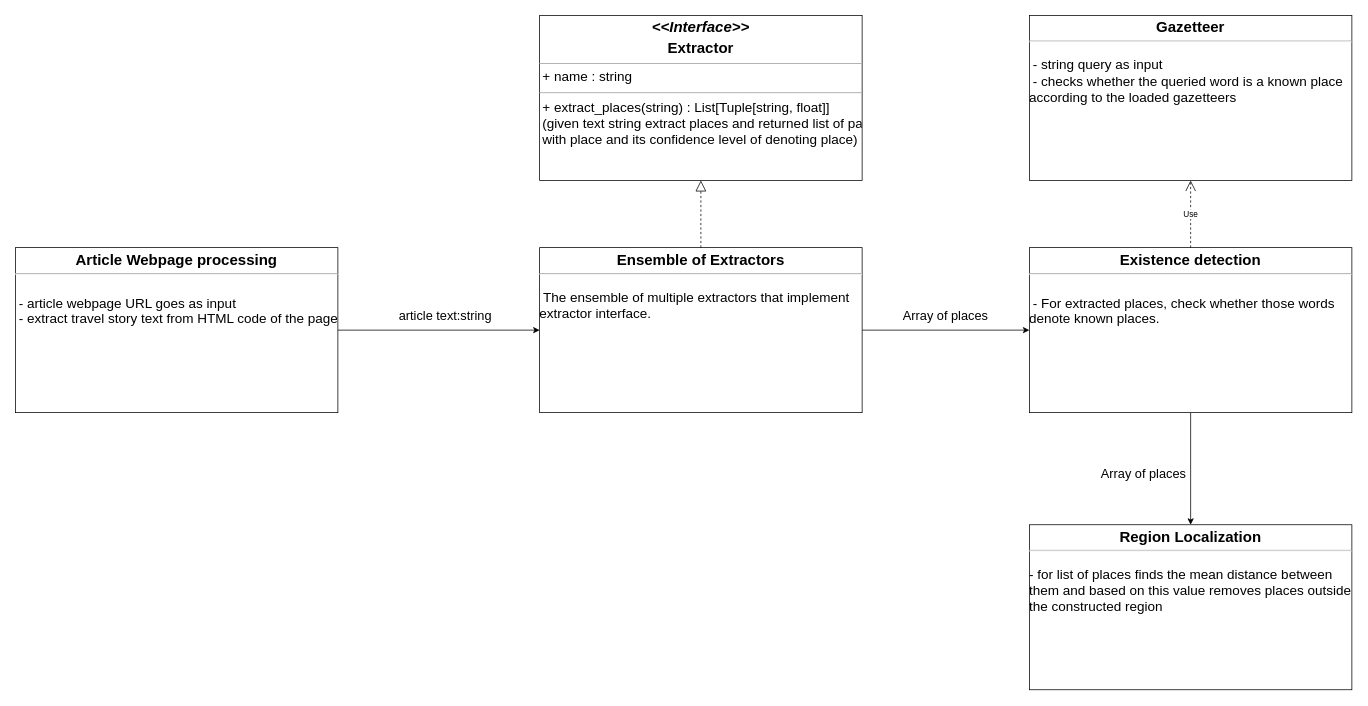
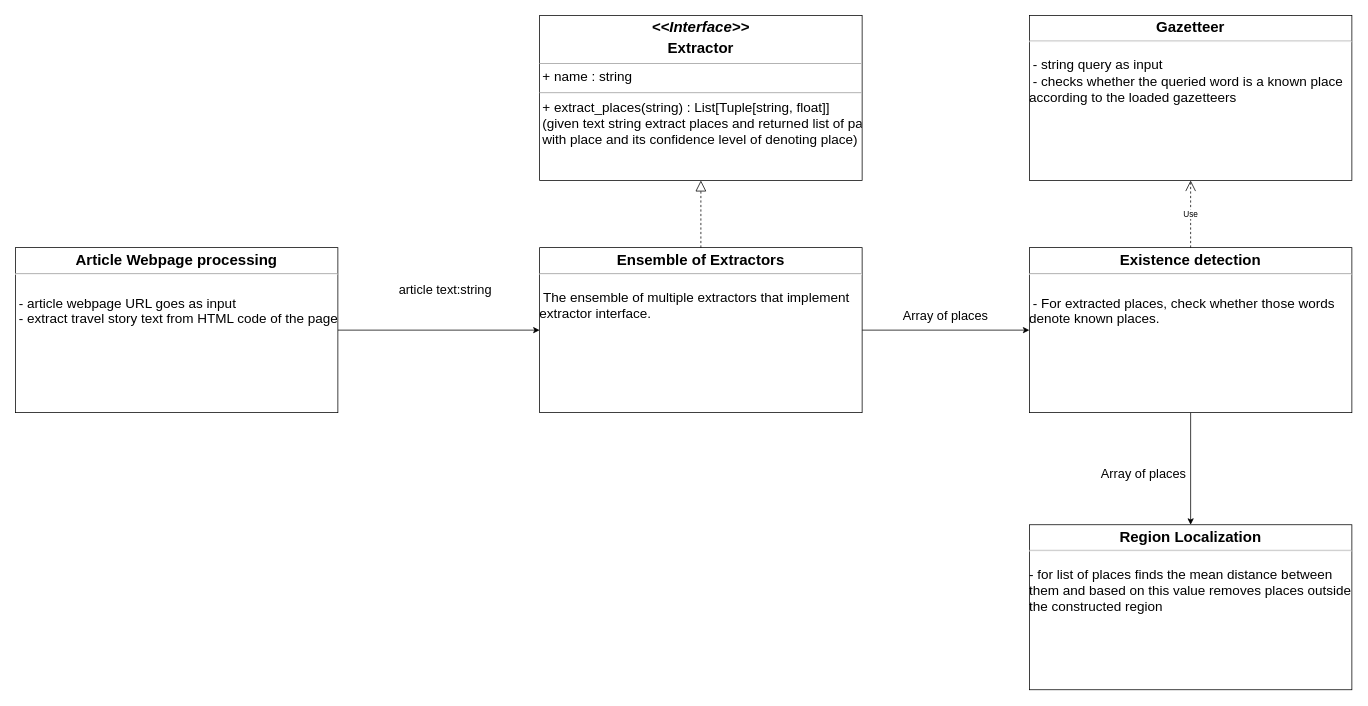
node "article text:string": moved (445, 317) -> (445, 291)
